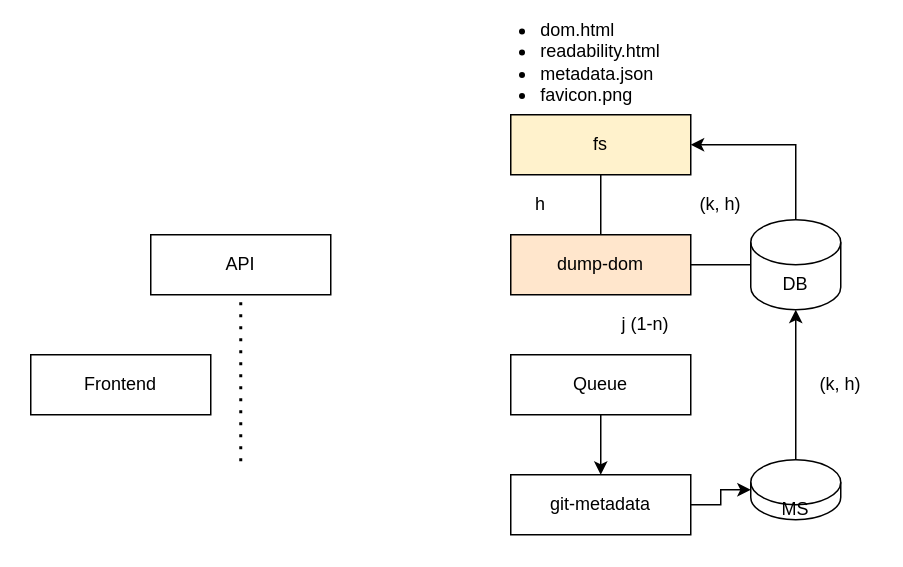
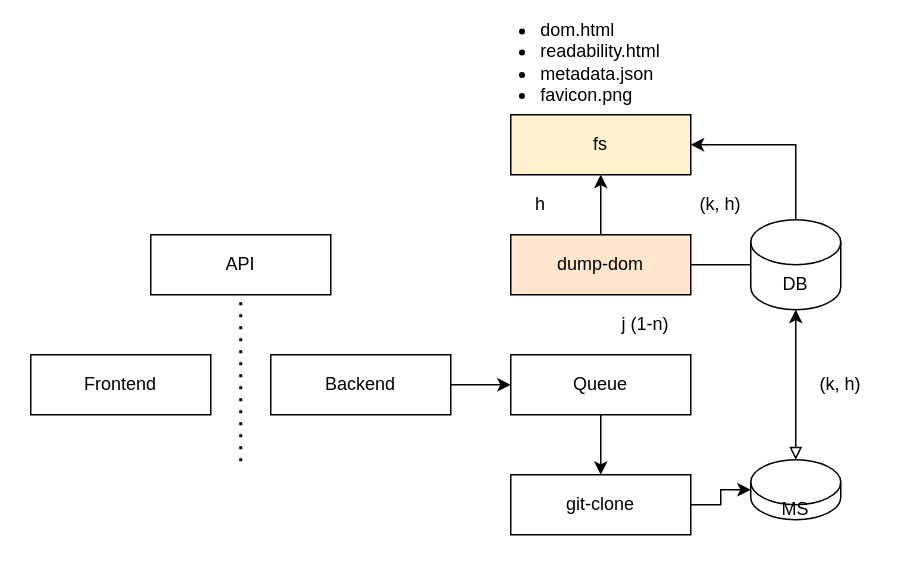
edge "fs" -- "dump-dom": arrowhead none -> classic
node "Backend": added
edge "Backend" -> "Queue": added
edge "MS" -> "DB": arrowhead none -> block
node "git-metadata": label "git-metadata" -> "git-clone"
